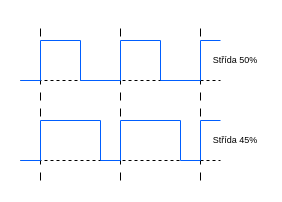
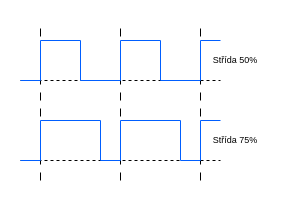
node "Střída 45%": label "Střída 45%" -> "Střída 75%"
